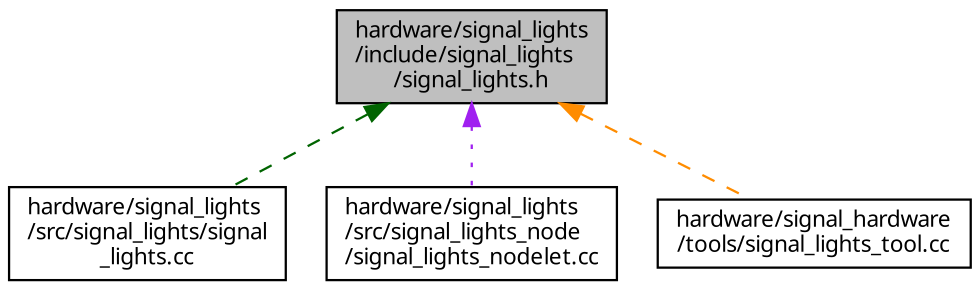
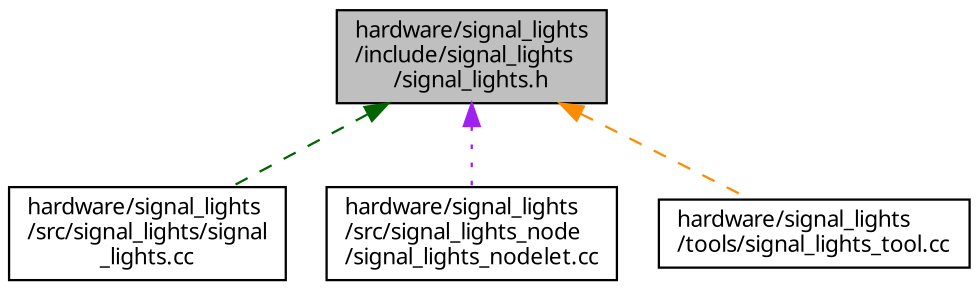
node "hardware/signal_hardware /tools/signal_lights_tool.cc": label "hardware/signal_hardware /tools/signal_lights_tool.cc" -> "hardware/signal_lights /tools/signal_lights_tool.cc"
